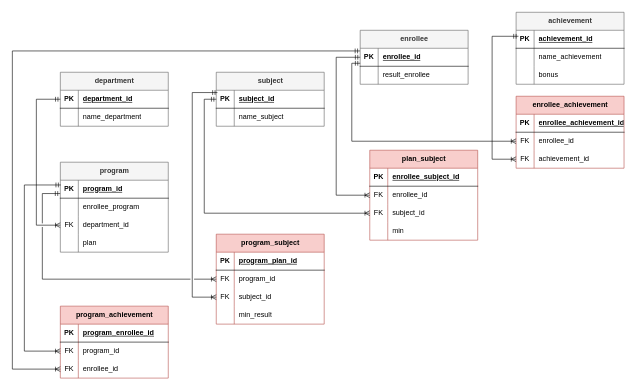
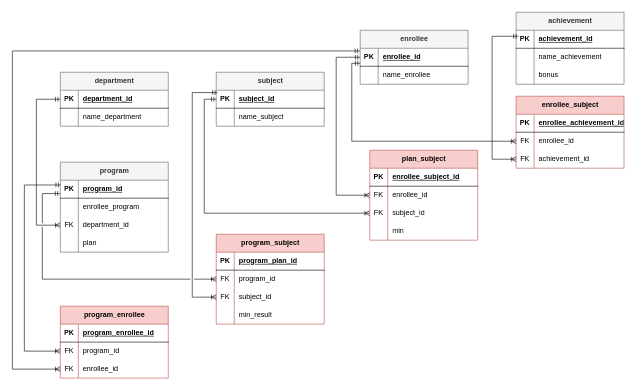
node "result_enrollee": label "result_enrollee" -> "name_enrollee"
node "enrollee_achievement": label "enrollee_achievement" -> "enrollee_subject"
node "program_achievement": label "program_achievement" -> "program_enrollee"
